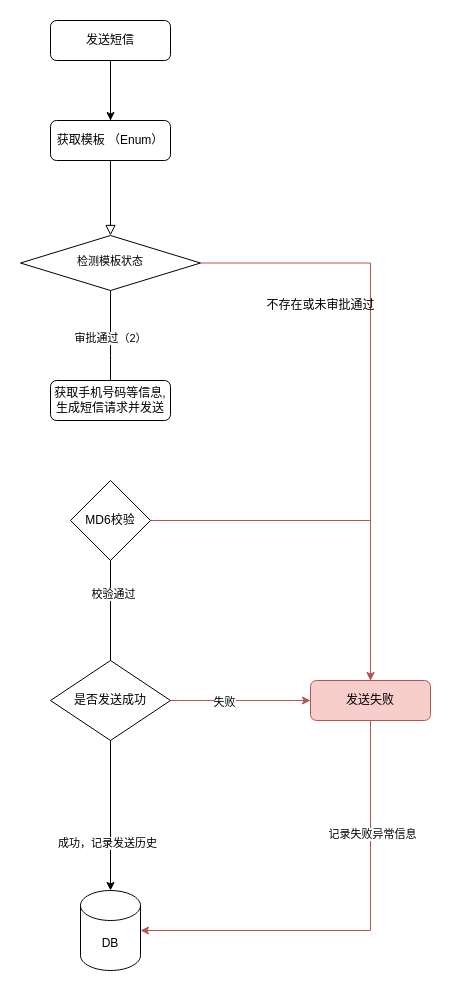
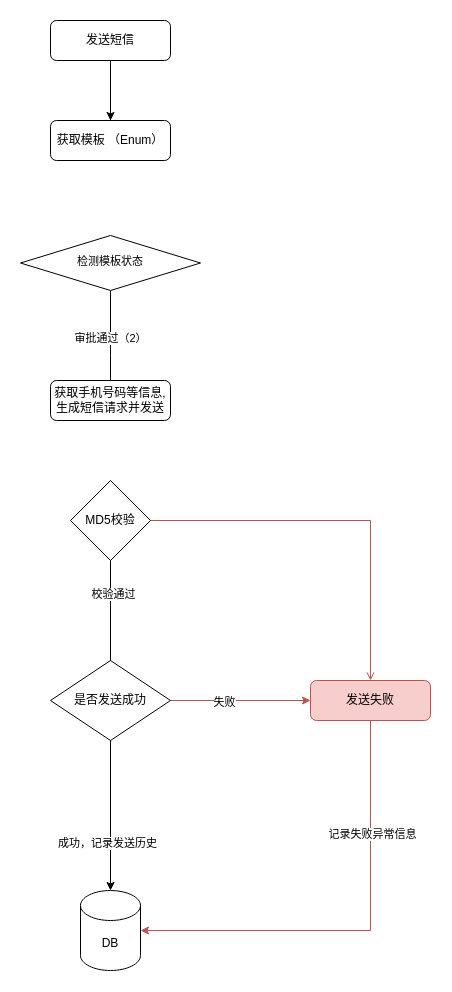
edge "获取模板 （Enum）" -> "检测模板状态": removed
node "不存在或未审批通过": removed
edge "检测模板状态" -> "发送失败": removed
node "MD6校验": label "MD6校验" -> "MD5校验"
